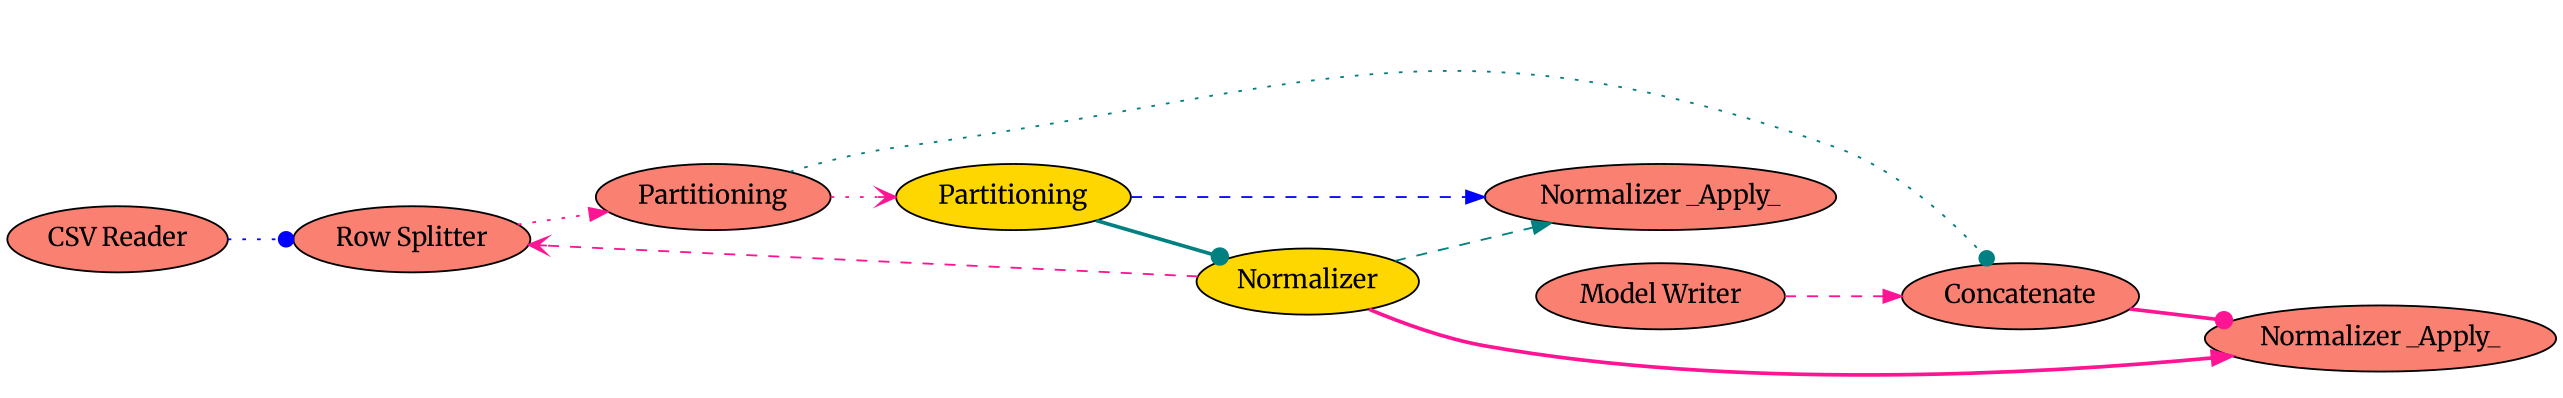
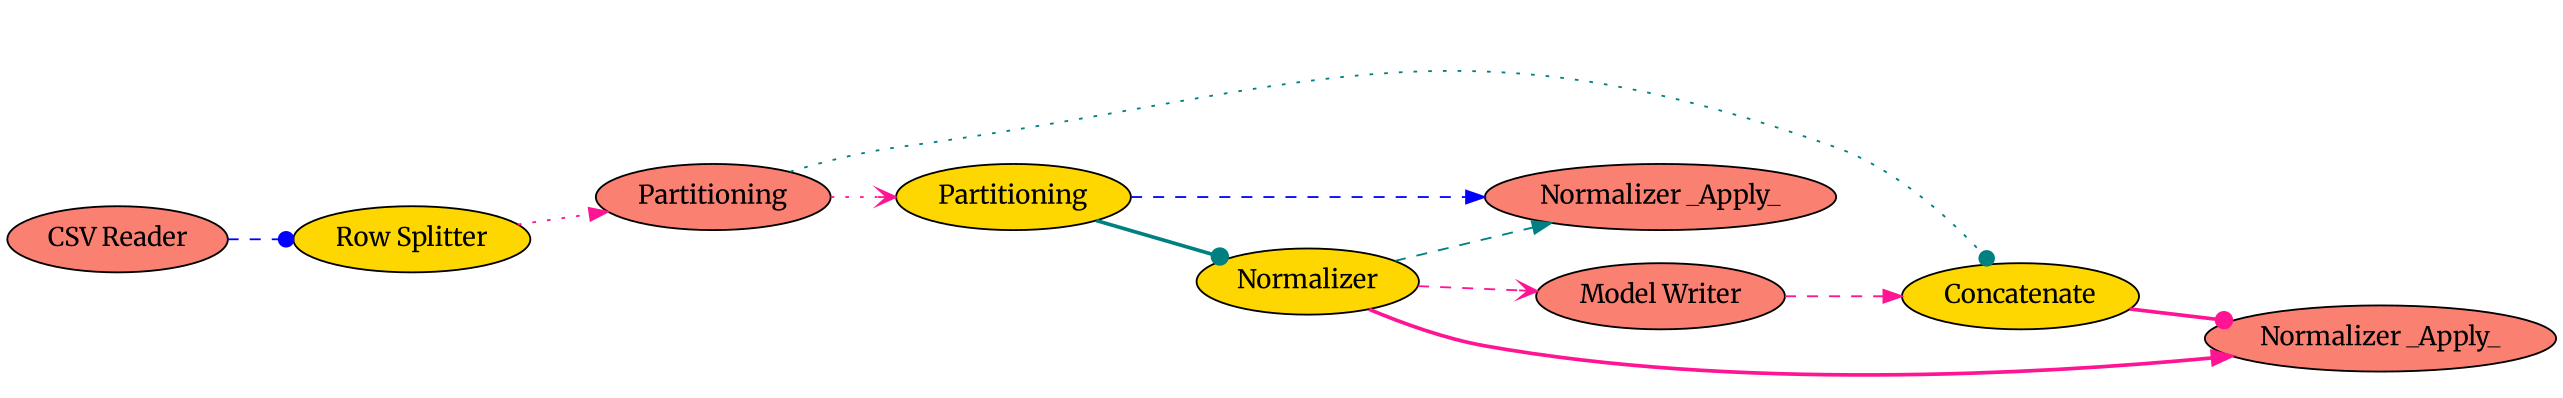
edge "CSV Reader" -> "Row Splitter": style dotted -> dashed
node "Row Splitter": fillcolor salmon -> gold
edge "Normalizer" -> "Row Splitter": now "Normalizer" -> "Model Writer"
node "Concatenate": fillcolor salmon -> gold
